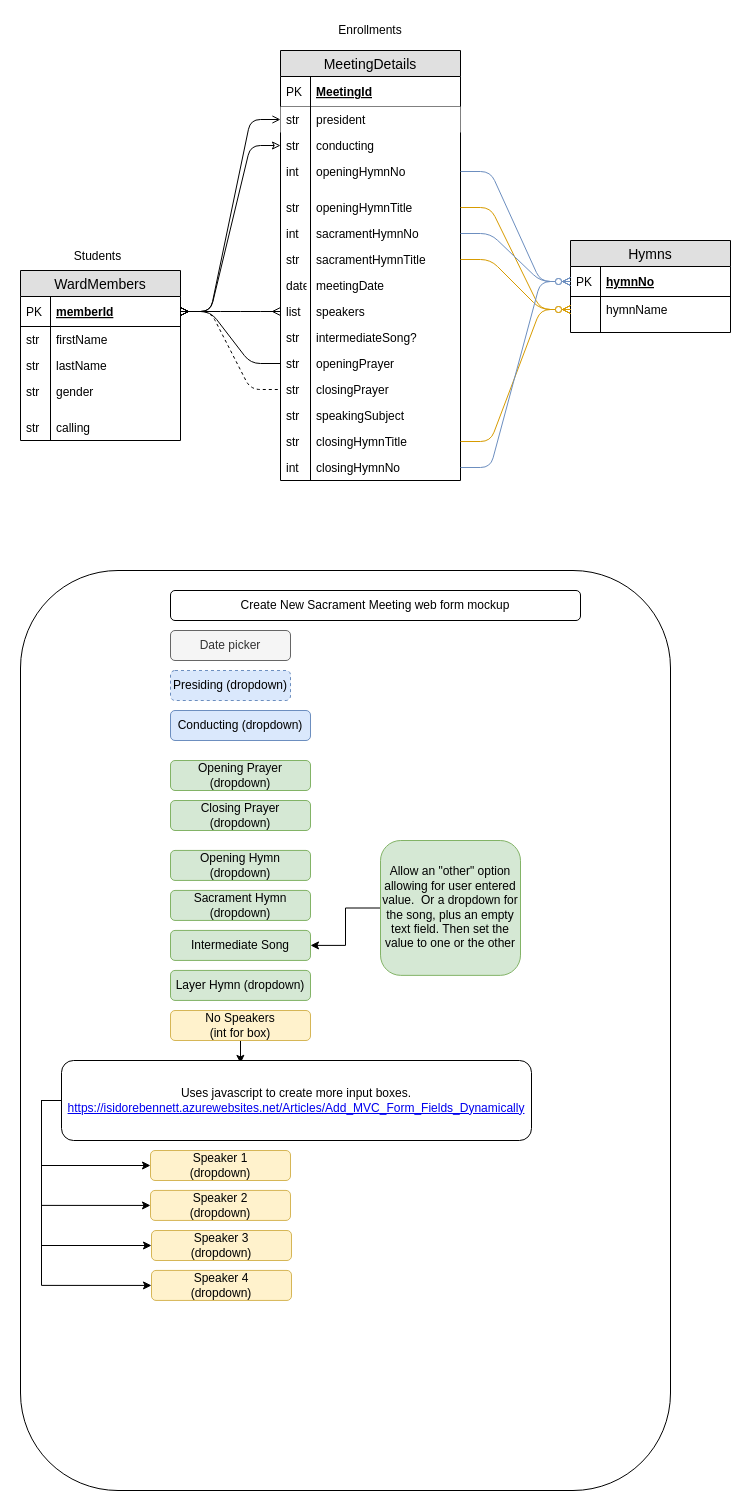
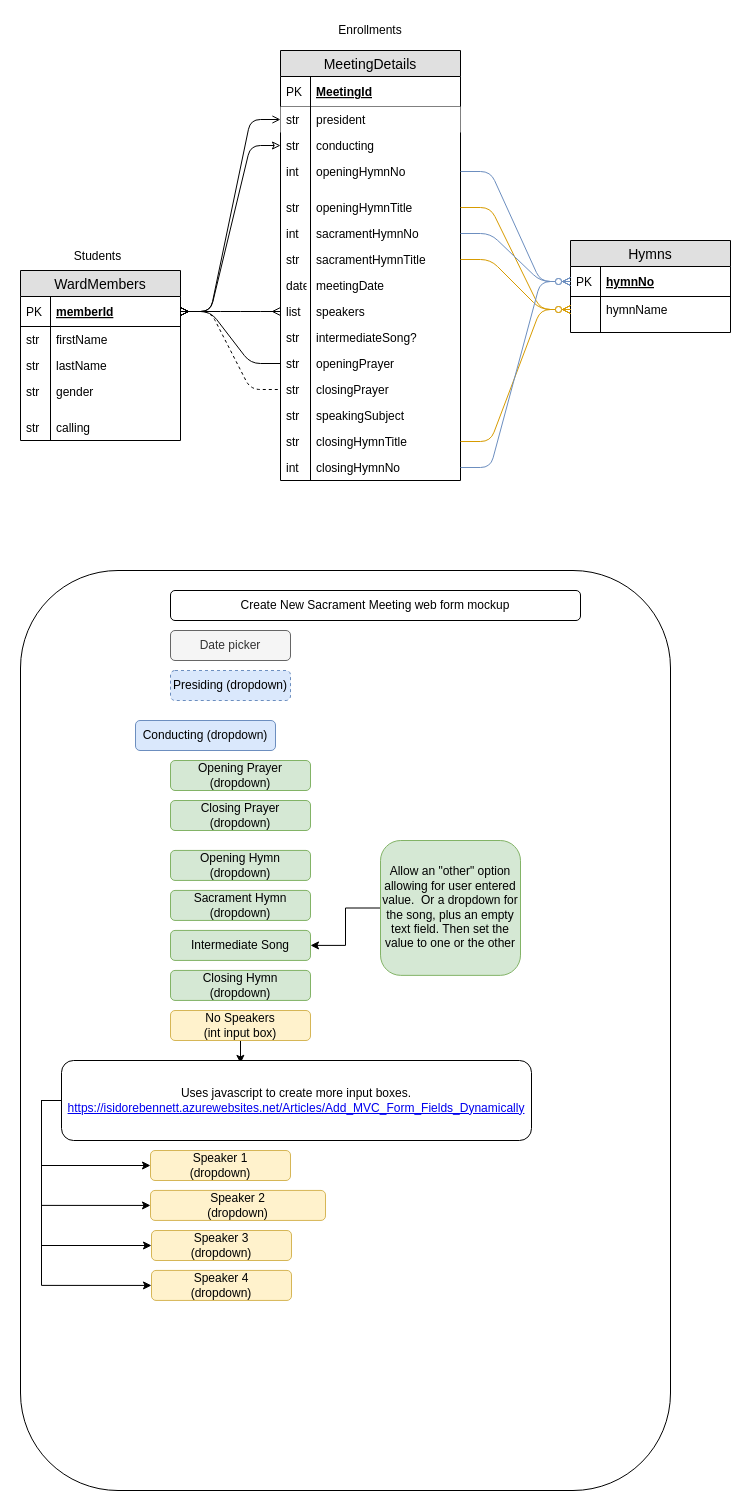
node "Conducting (dropdown)": moved (241, 726) -> (206, 736)
node "Layer Hymn (dropdown)": label "Layer Hymn (dropdown)" -> "Closing Hymn (dropdown)"
node "No Speakers (int for box)": label "No Speakers (int for box)" -> "No Speakers (int input box)"
node "Speaker 2 (dropdown)": size 140x30 -> 175x30
